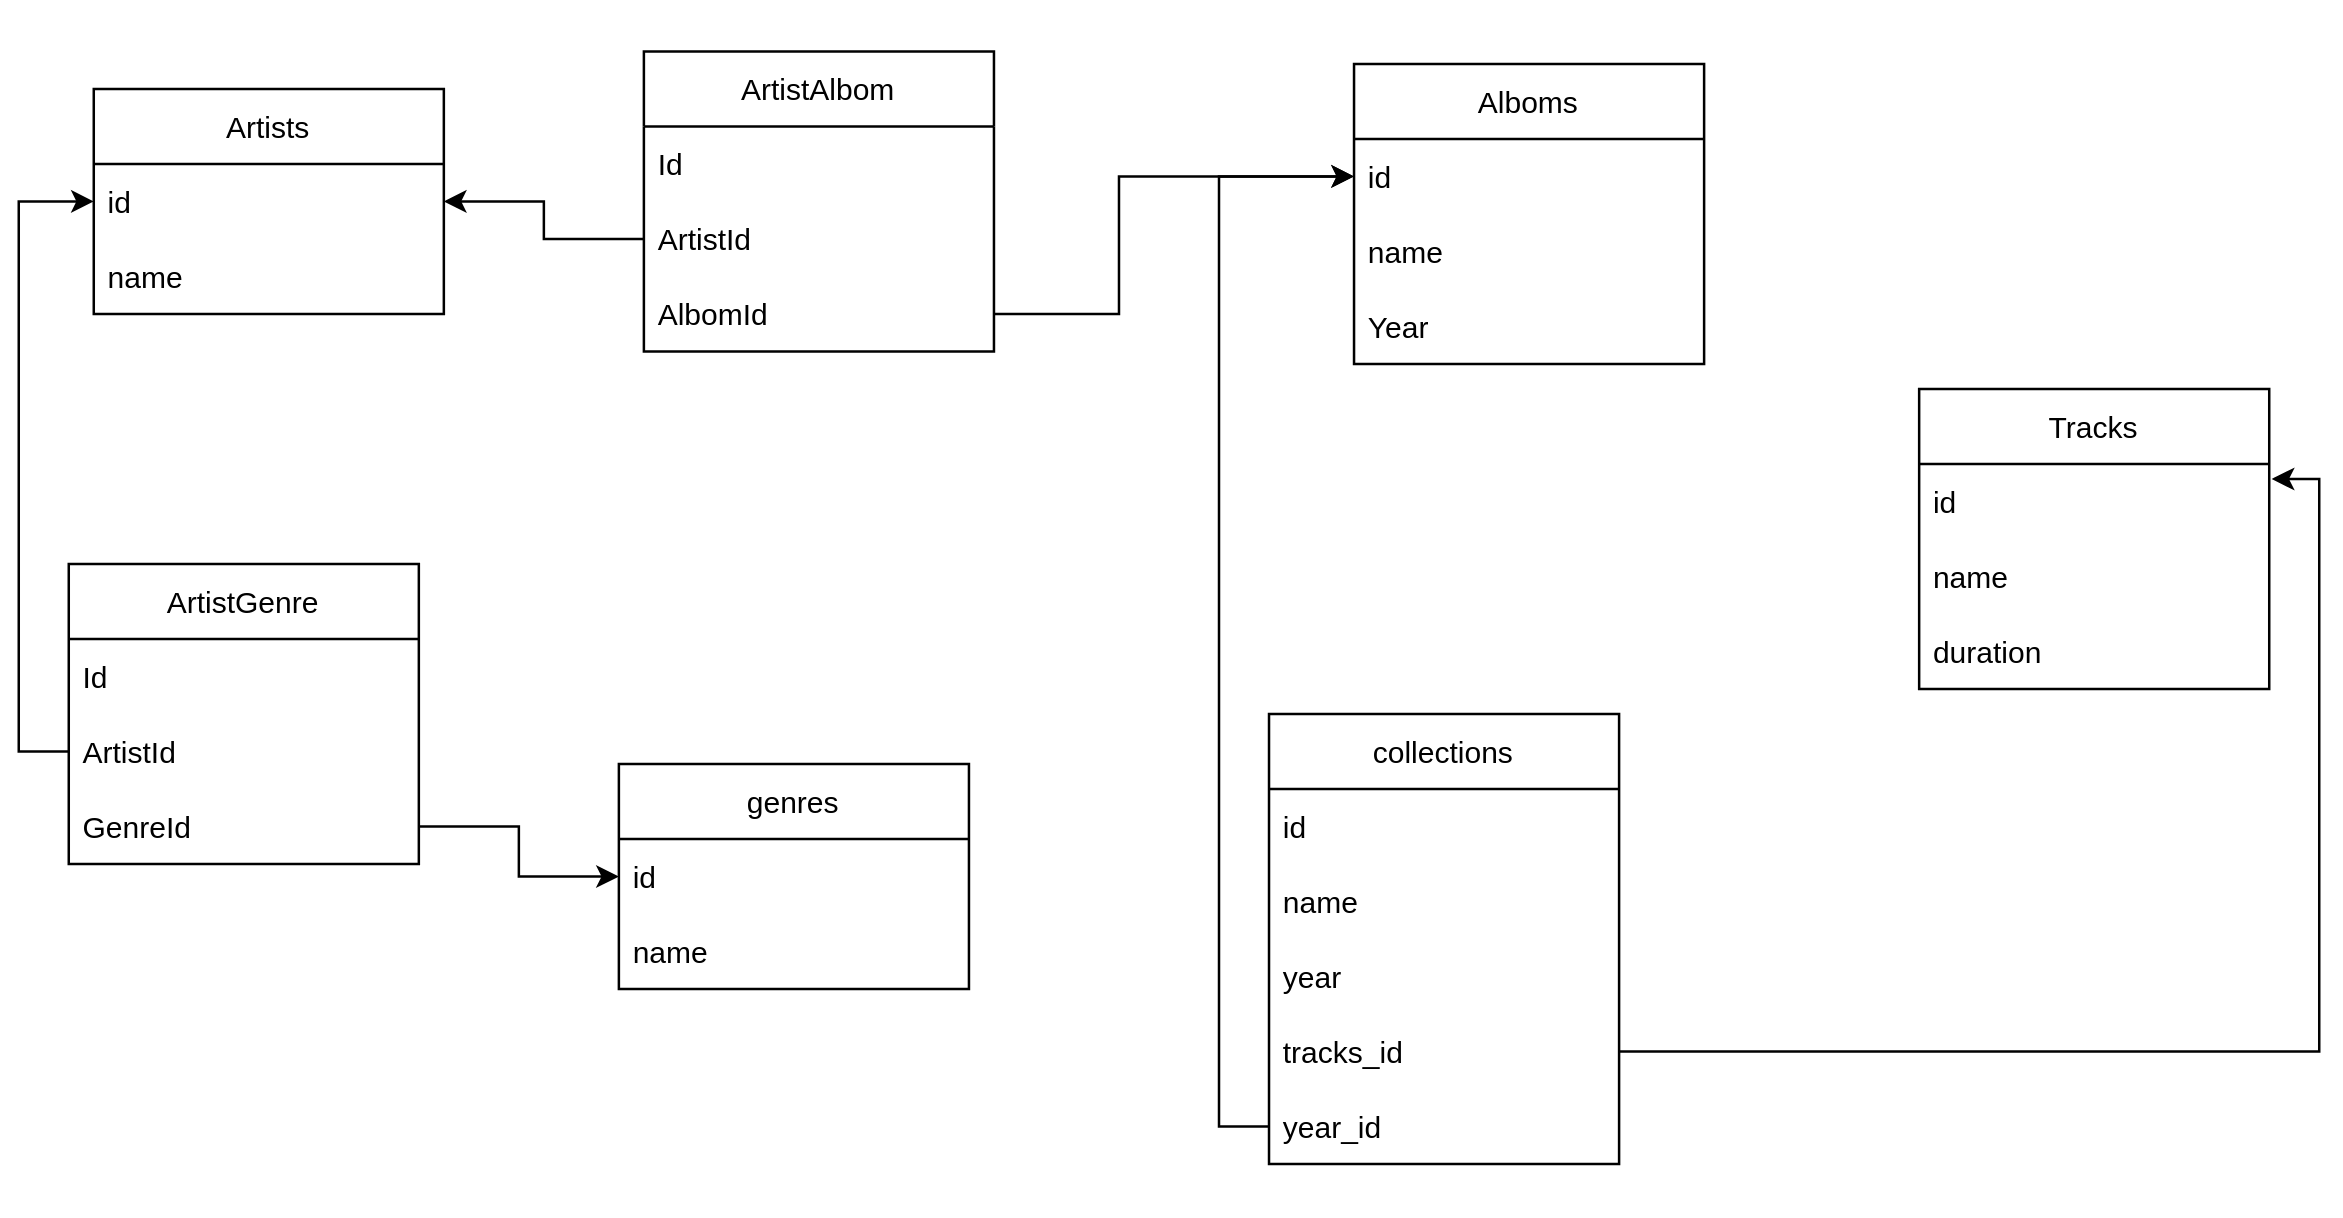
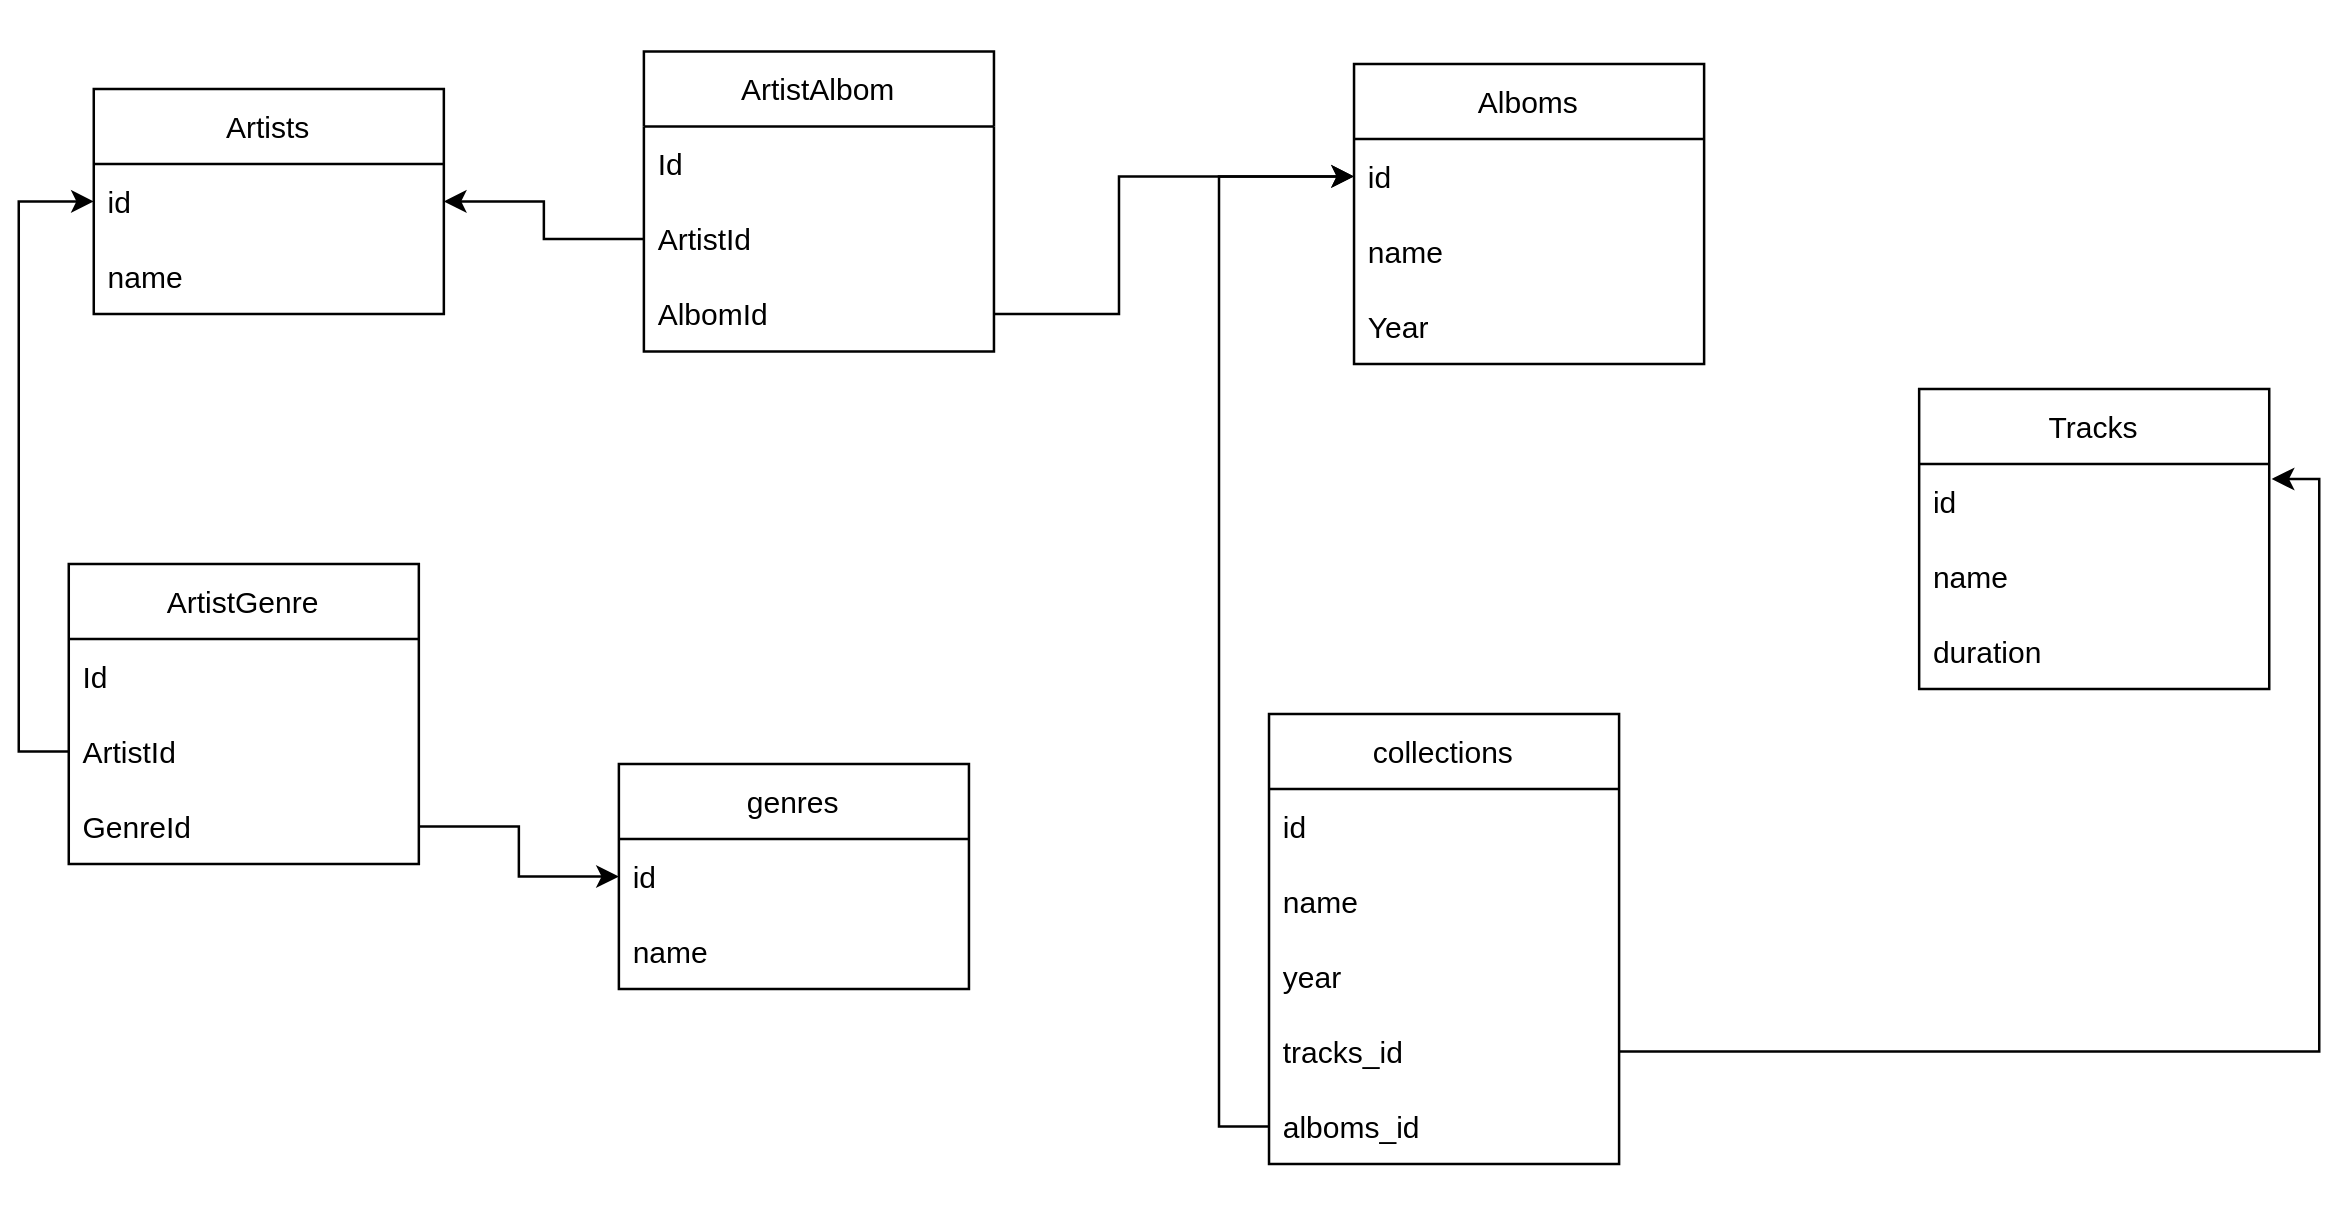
node "year_id": label "year_id" -> "alboms_id"
